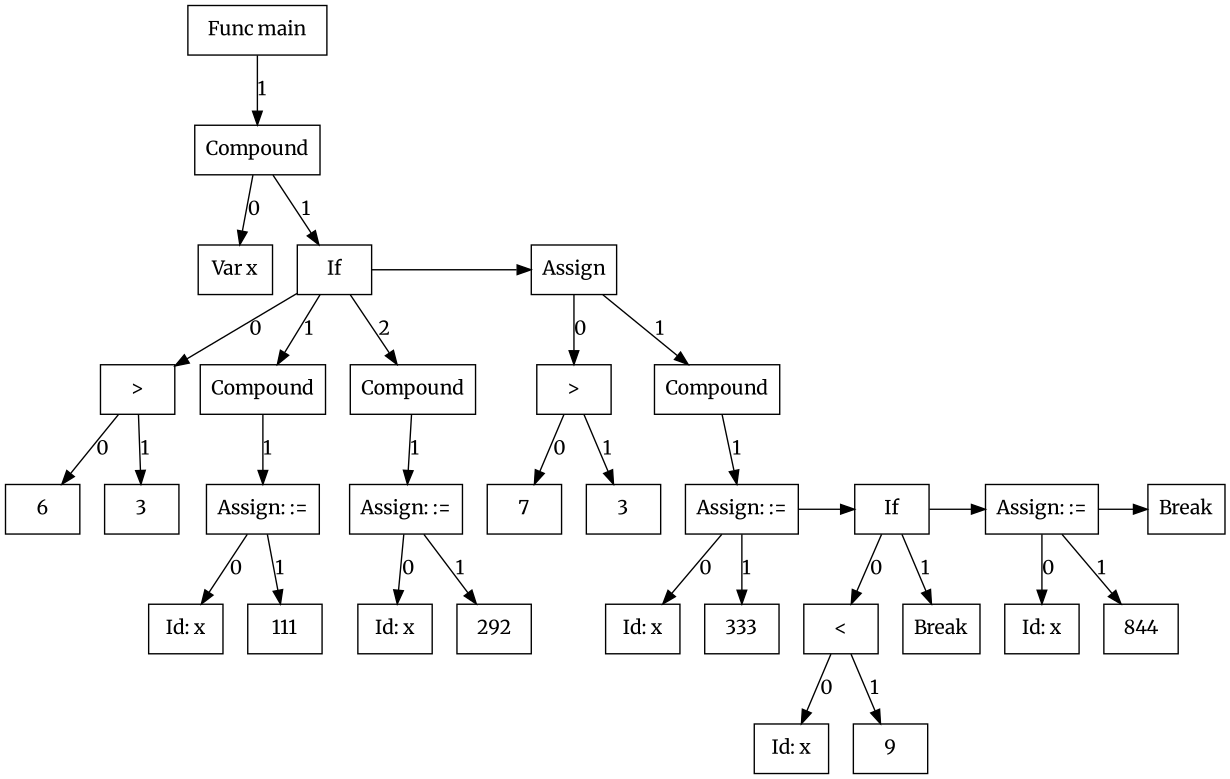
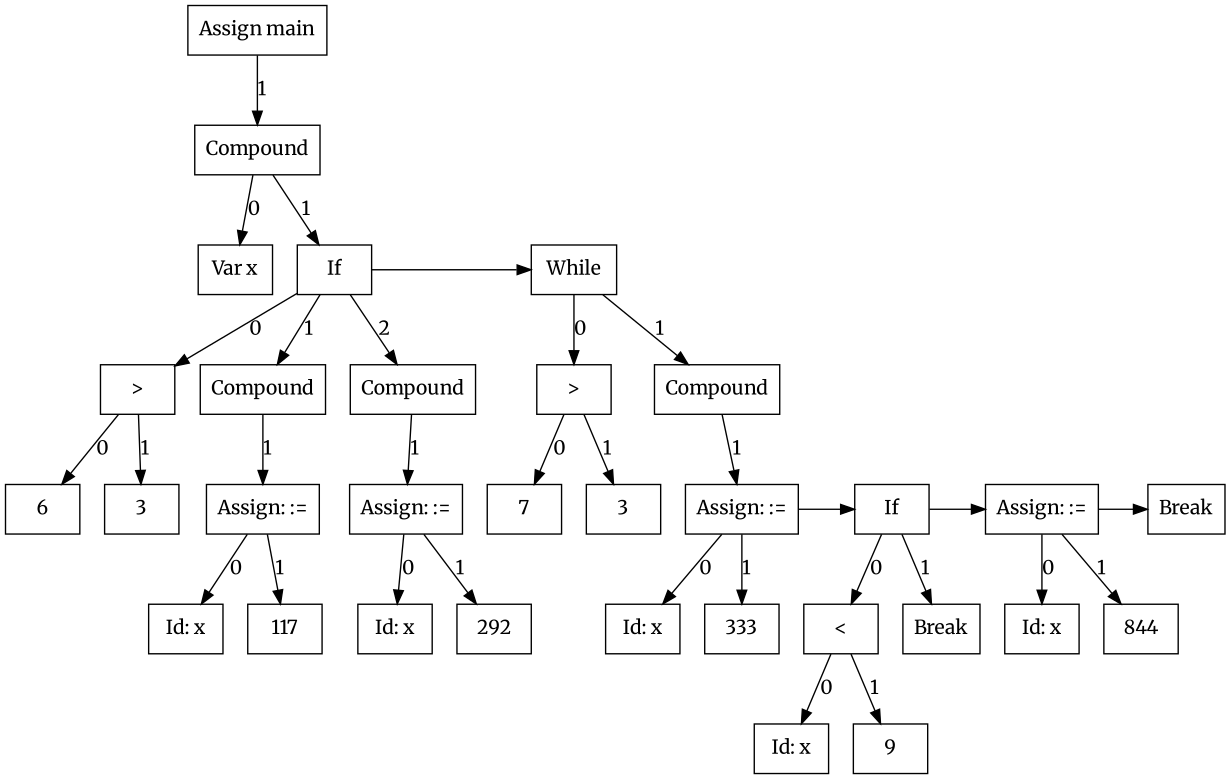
node "Func main": label "Func main" -> "Assign main"
node "Assign": label "Assign" -> "While"
node "111": label "111" -> "117"
